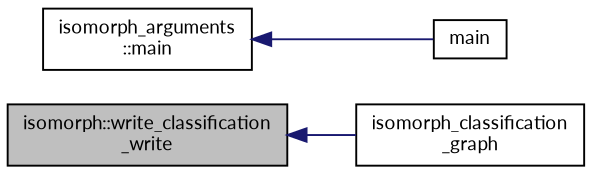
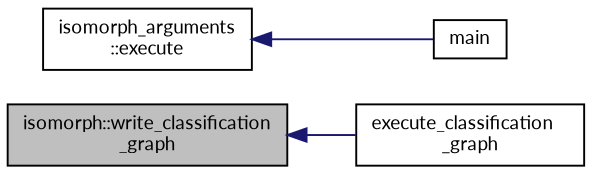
node "isomorph_arguments ::main": label "isomorph_arguments ::main" -> "isomorph_arguments ::execute"
node "isomorph::write_classification _write": label "isomorph::write_classification _write" -> "isomorph::write_classification _graph"
node "isomorph_classification _graph": label "isomorph_classification _graph" -> "execute_classification _graph"
